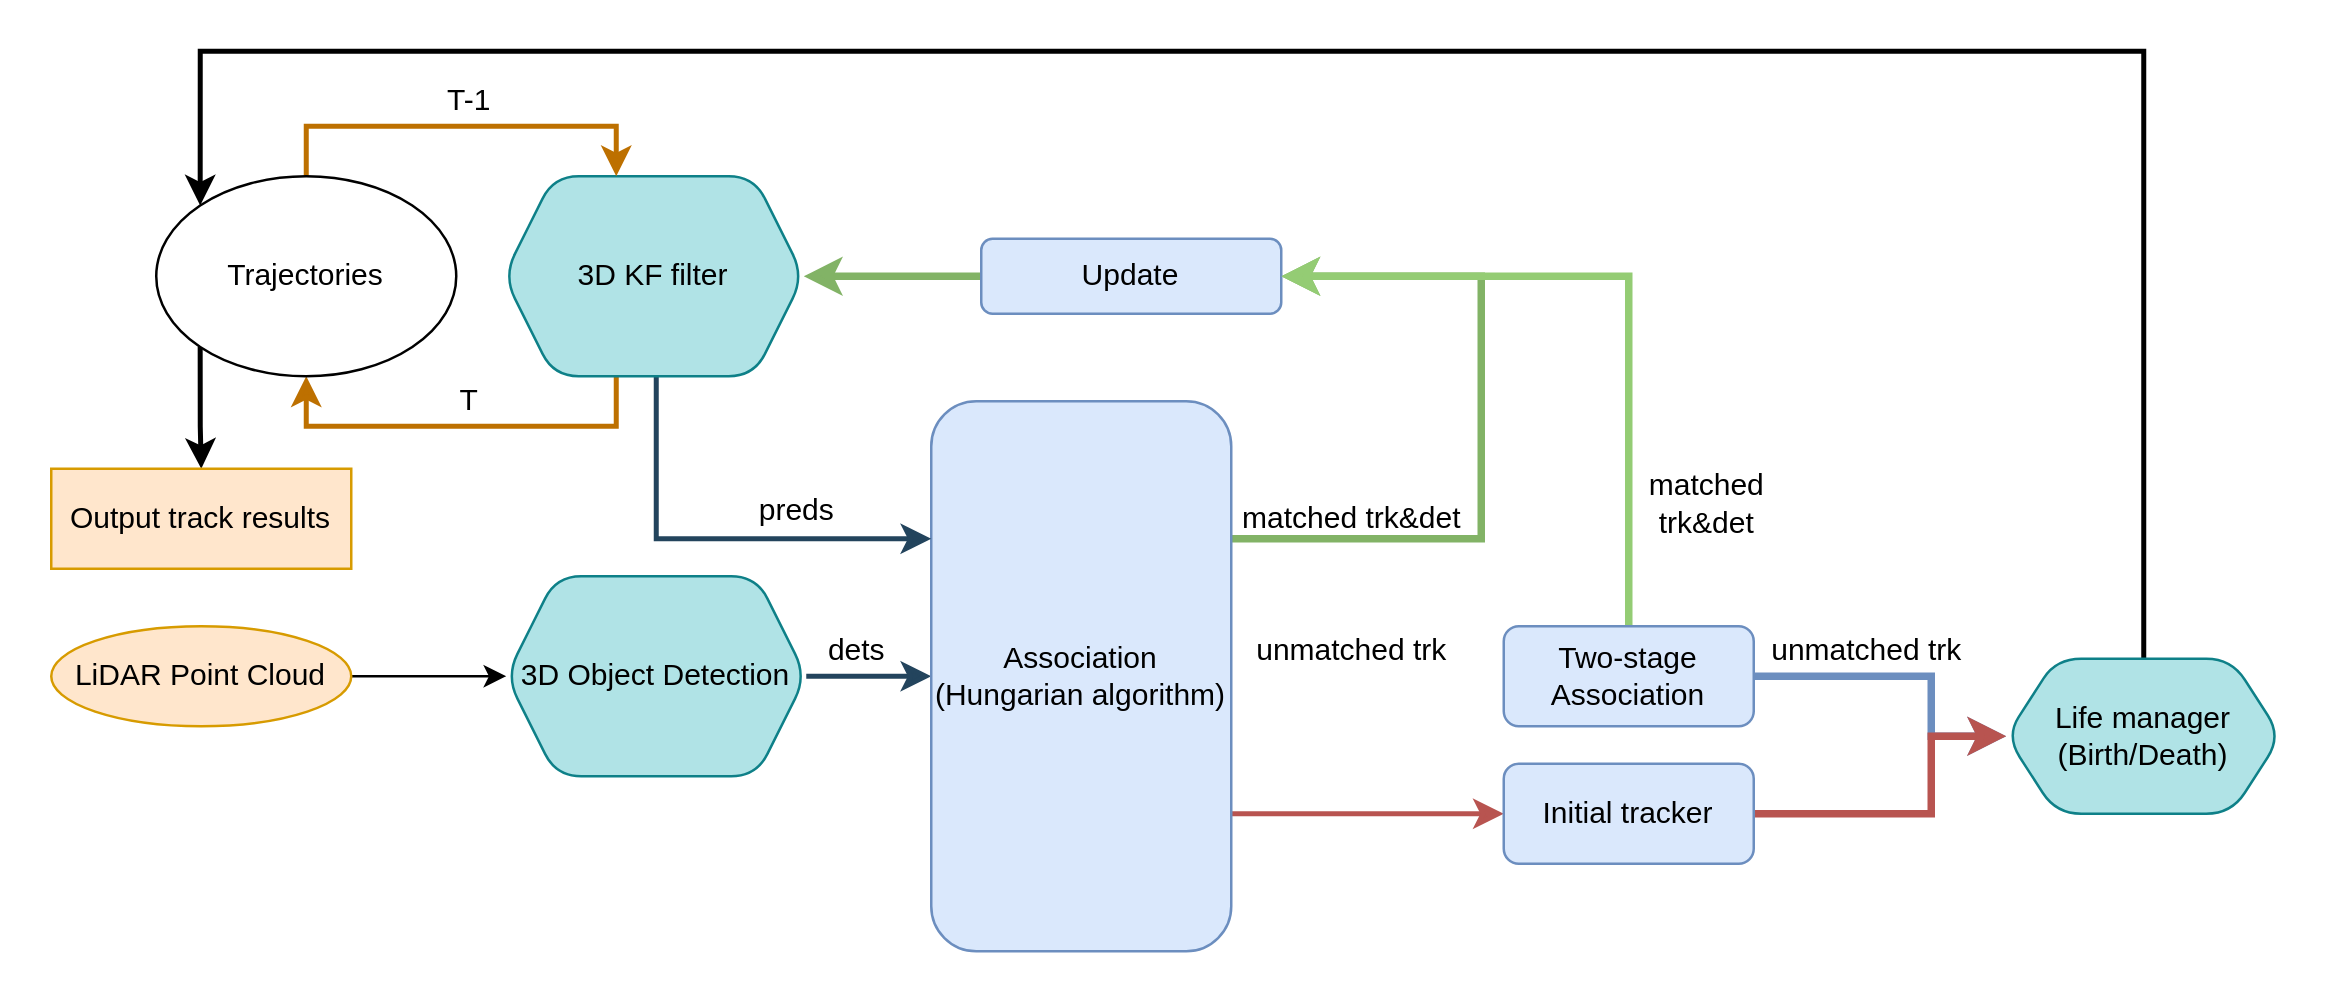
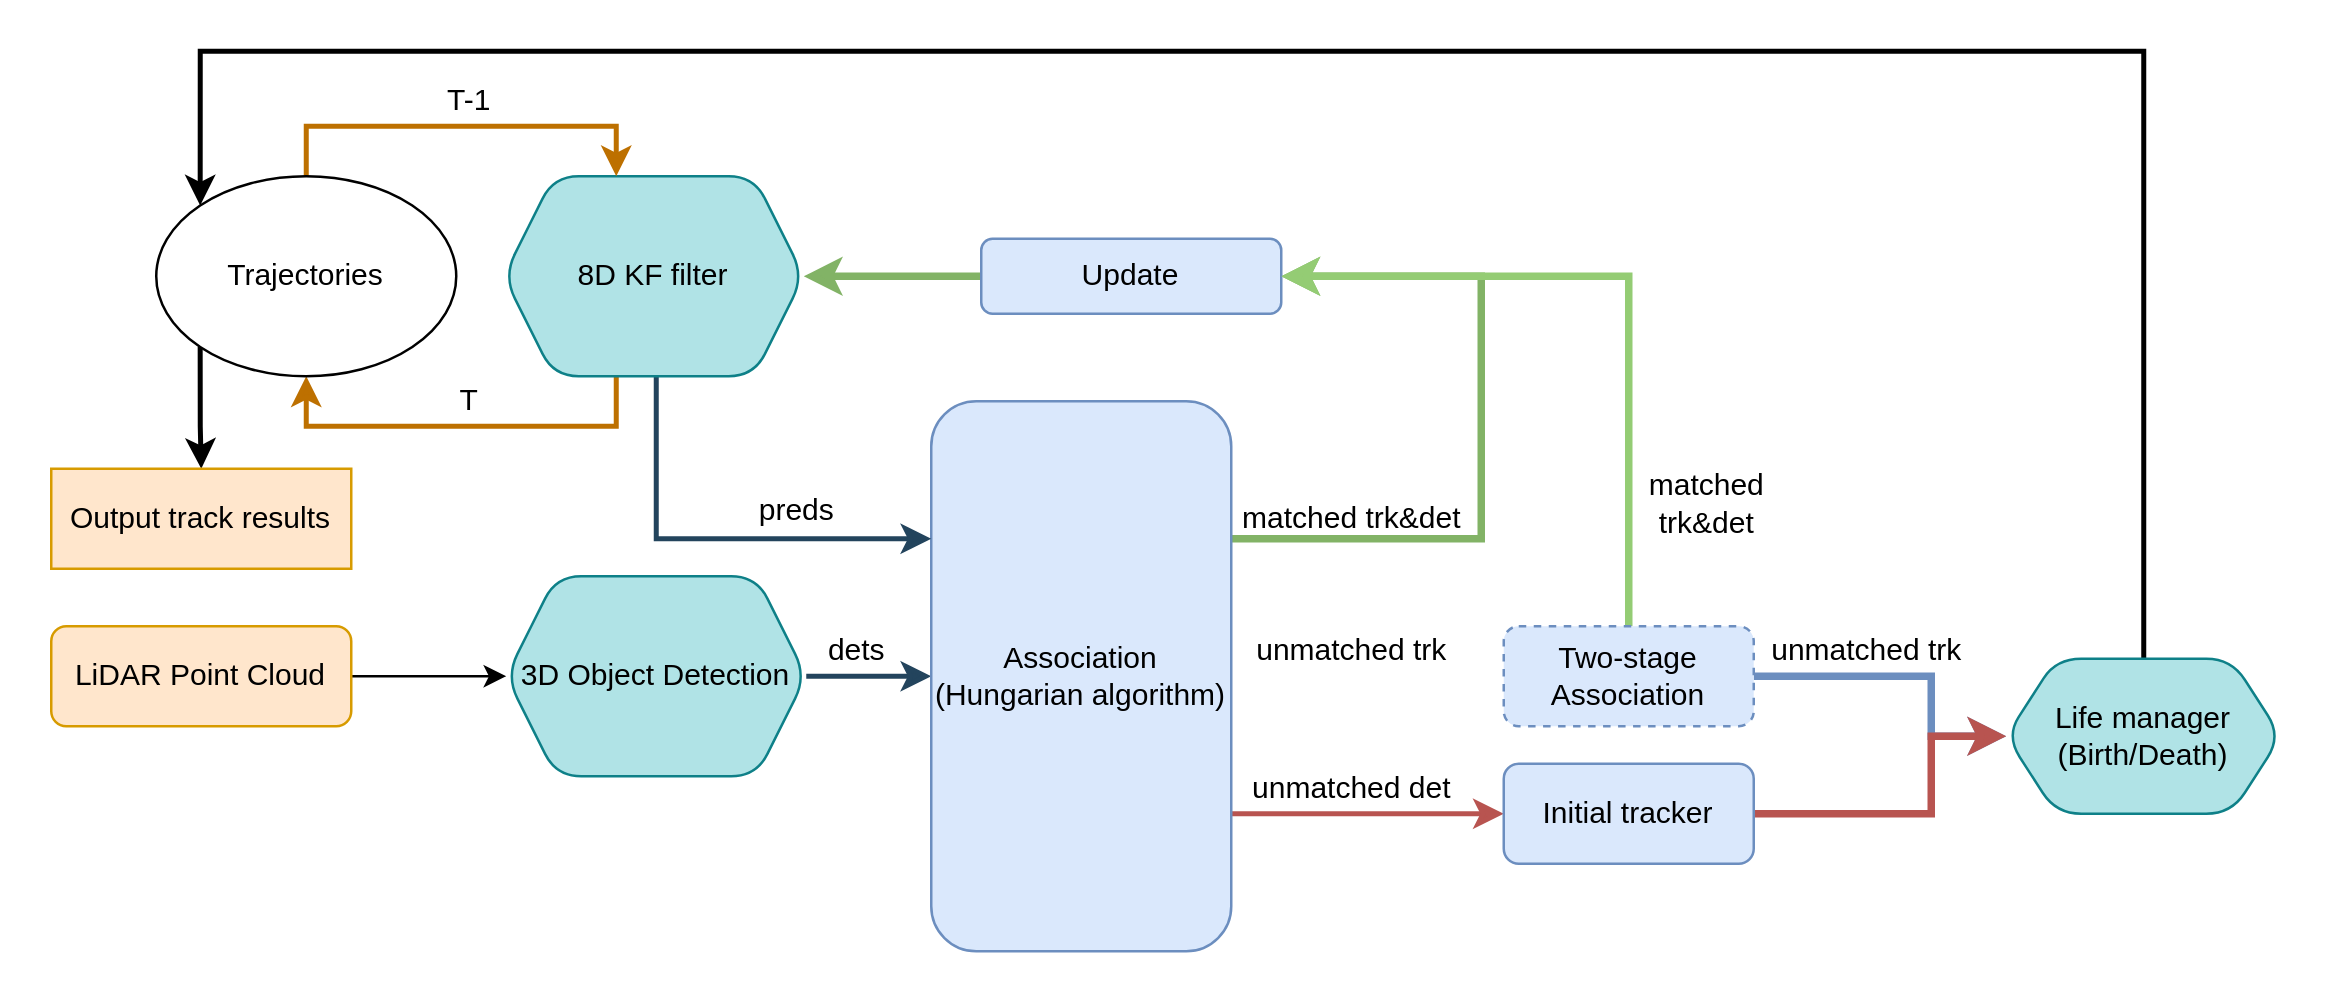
node "3D KF filter": label "3D KF filter" -> "8D KF filter"
node "LiDAR Point Cloud": shape ellipse -> rounded rectangle
node "Two-stage Association": style solid -> dashed
node "unmatched det": added
